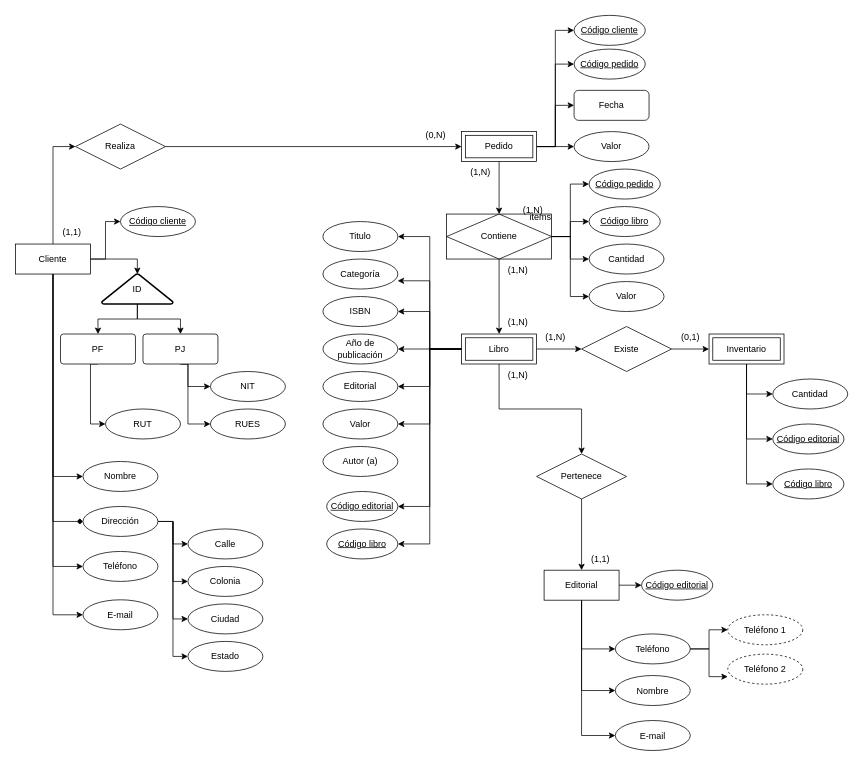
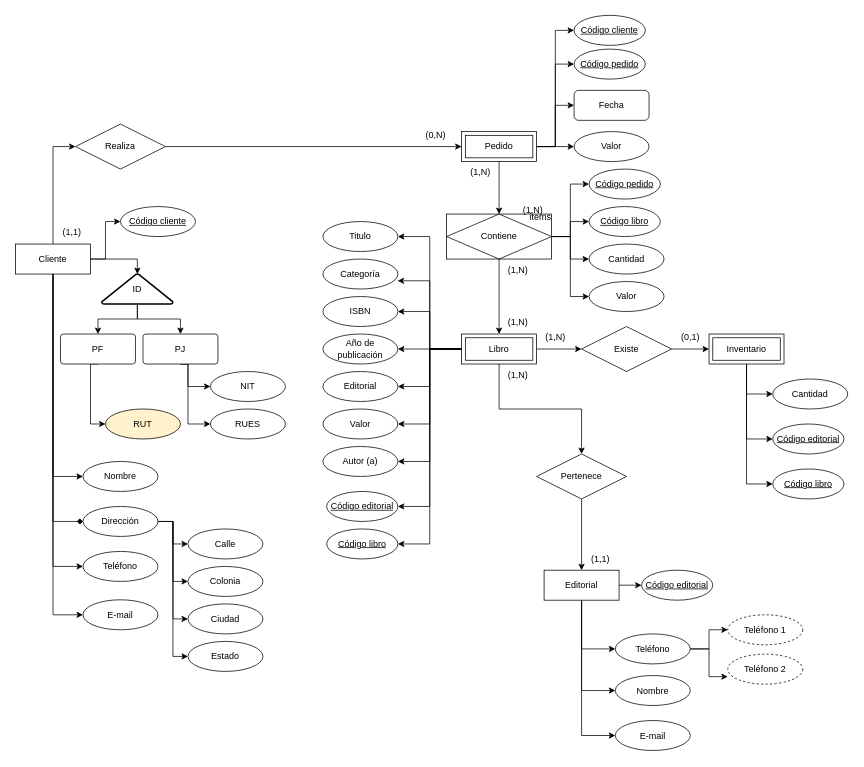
node "RUT": fillcolor #ffffff -> #fff2cc
edge "Libro" -> "Autor (a)": added
